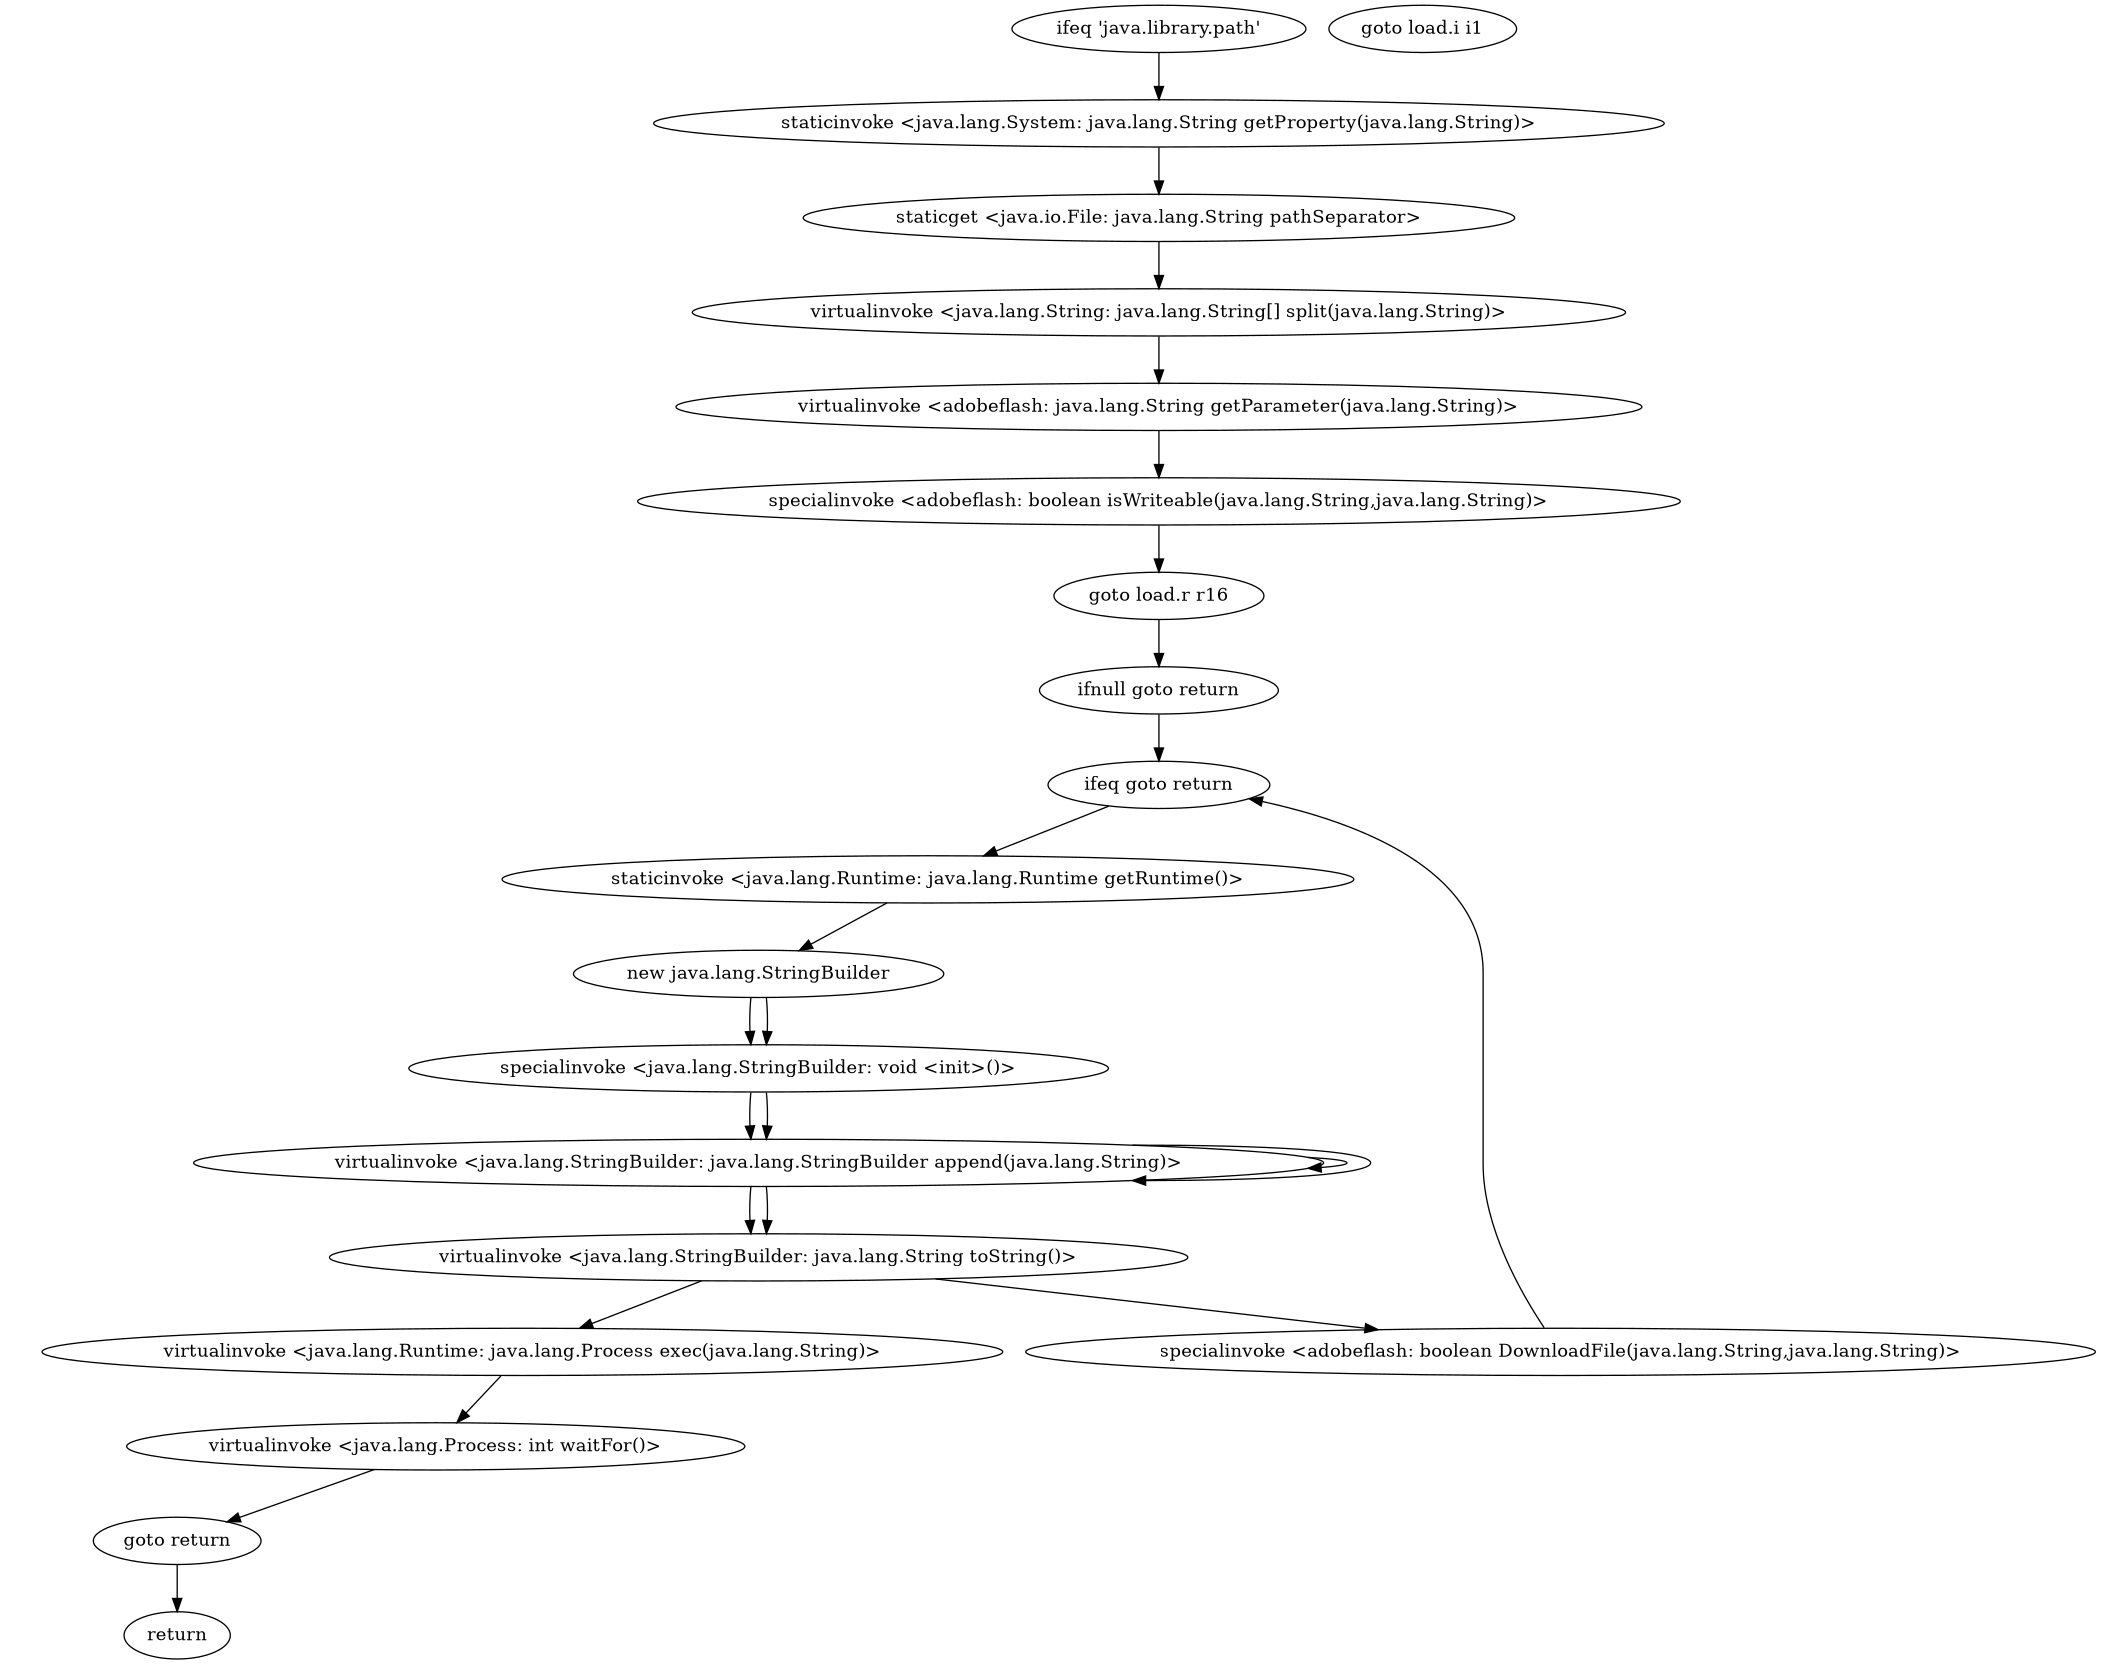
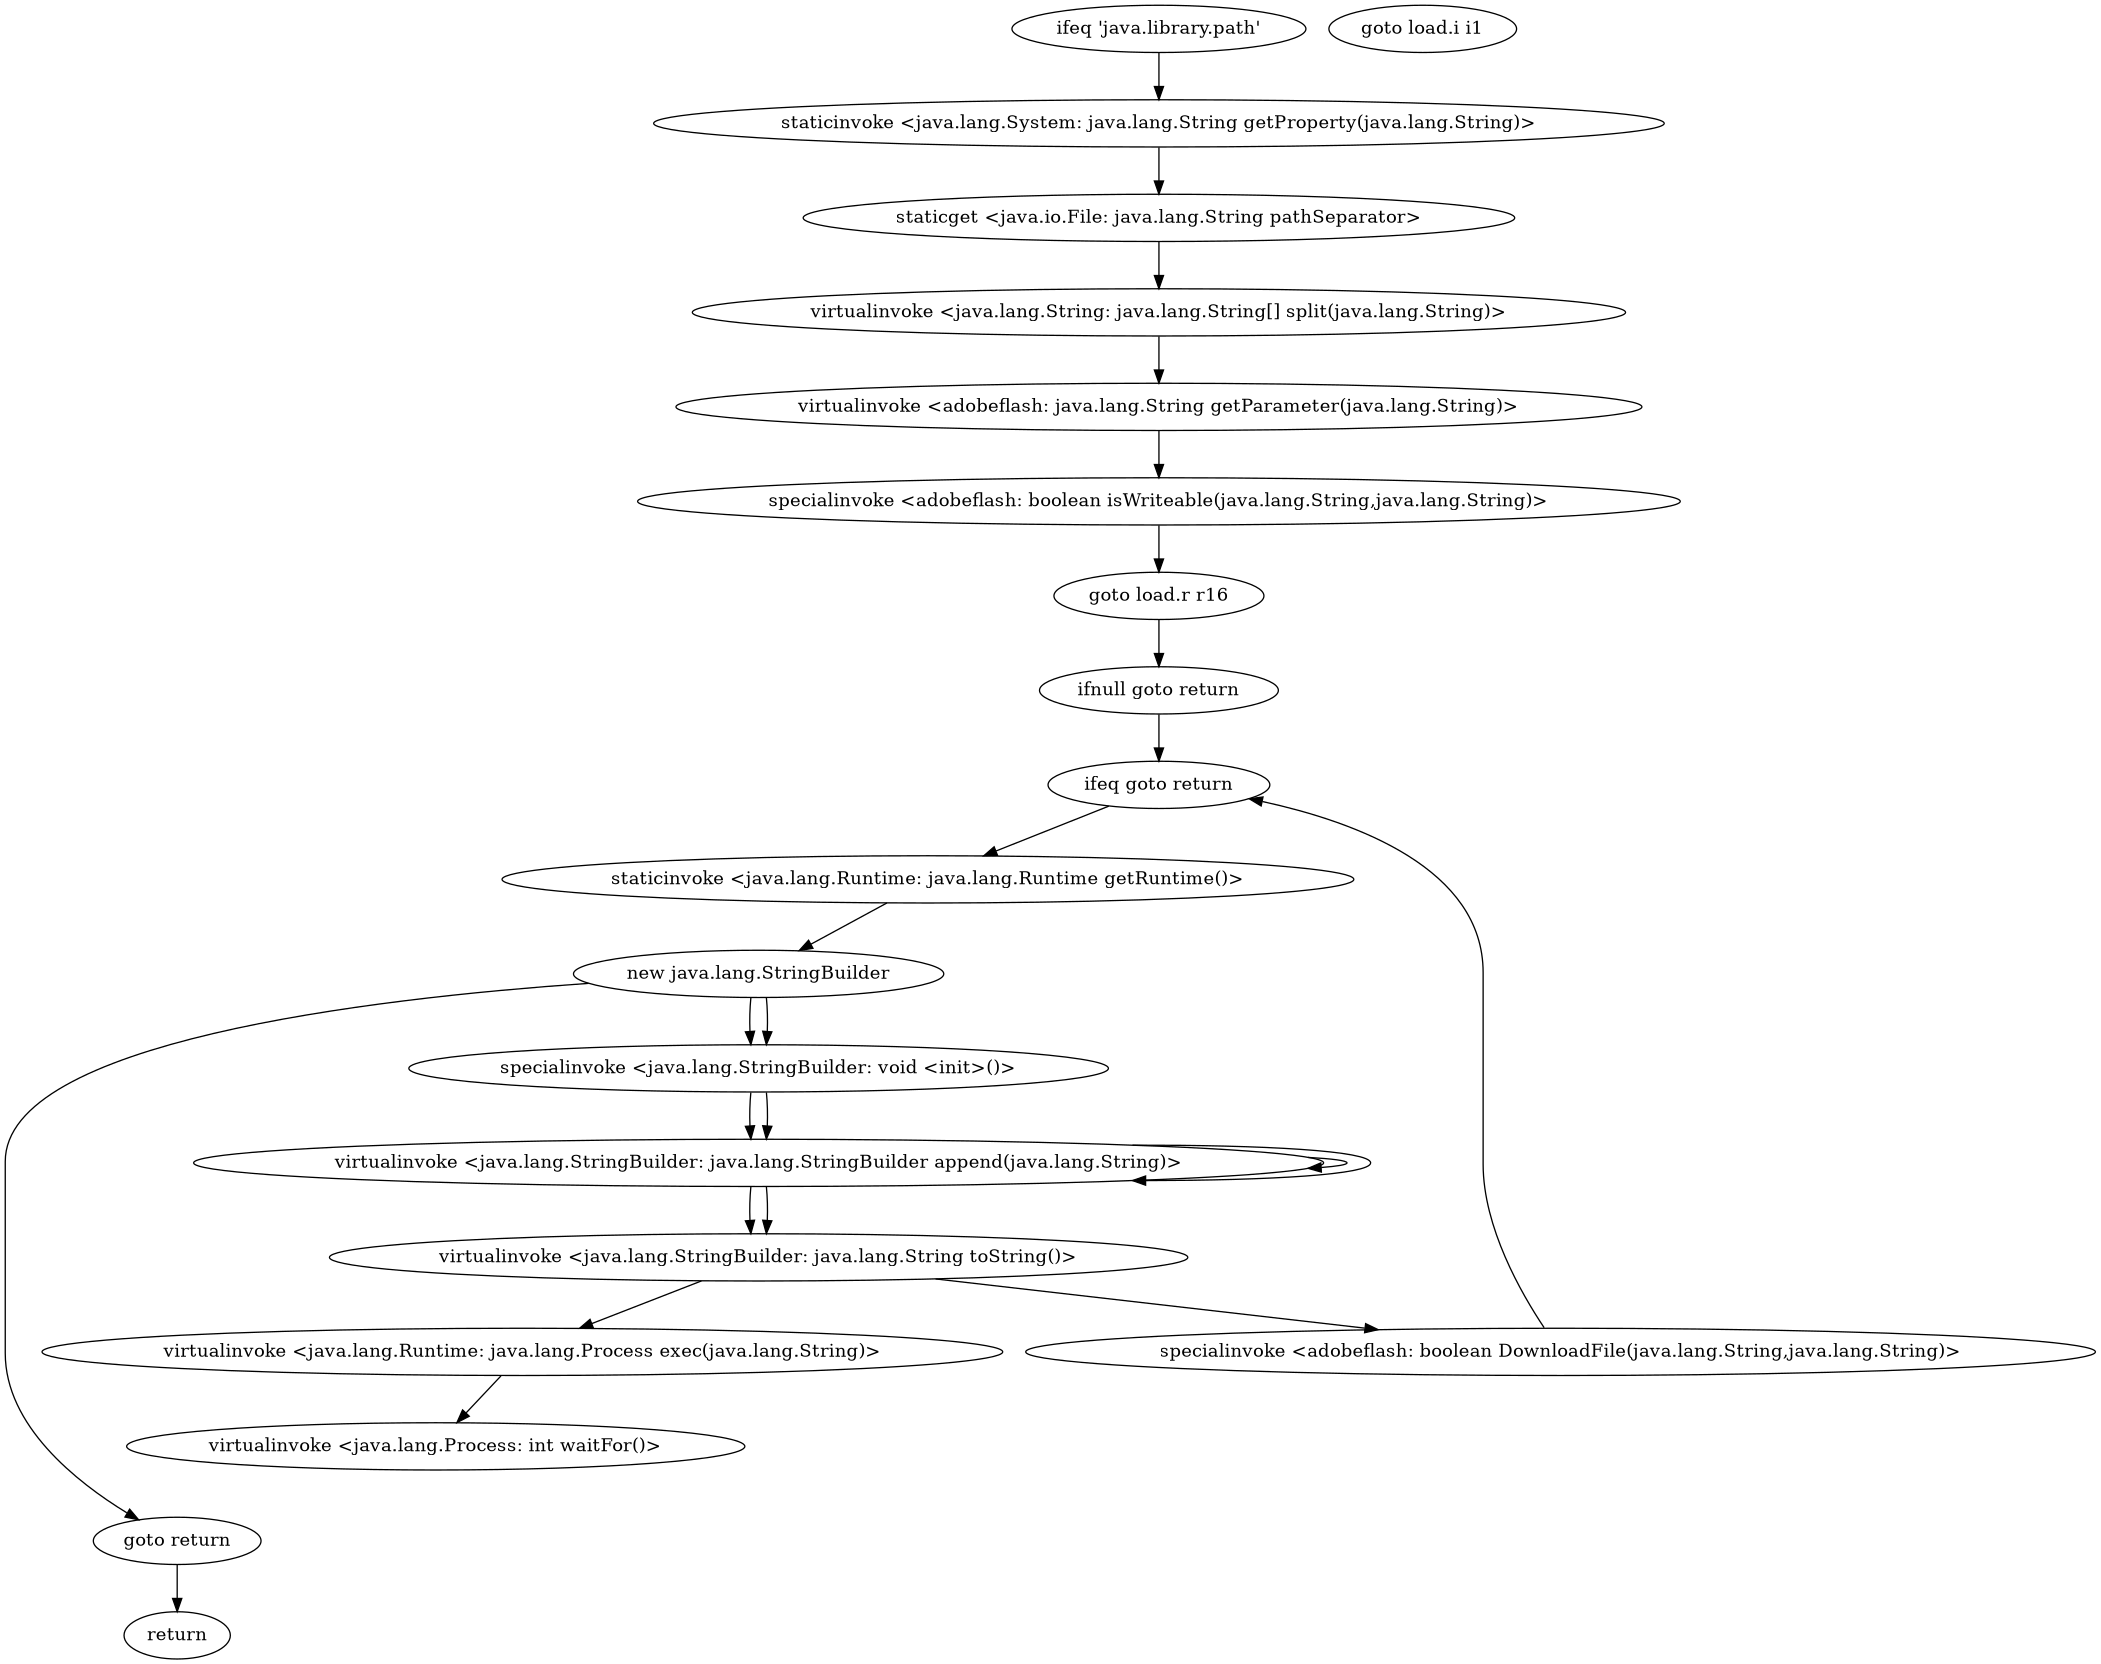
edge "virtualinvoke <java.lang.Process: int waitFor()>" -> "goto return": now "new java.lang.StringBuilder" -> "goto return"
